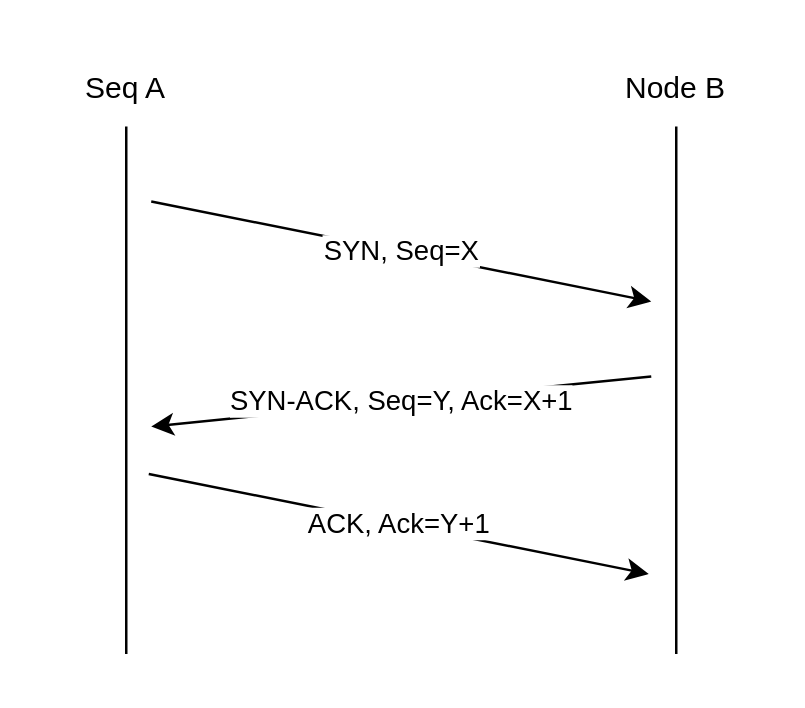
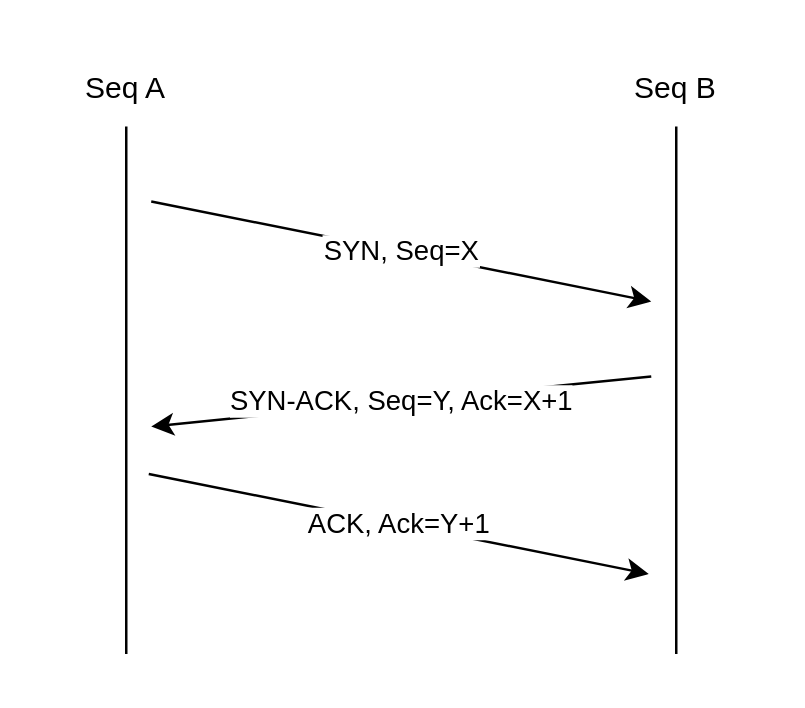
node "Node B": label "Node B" -> "Seq B"
